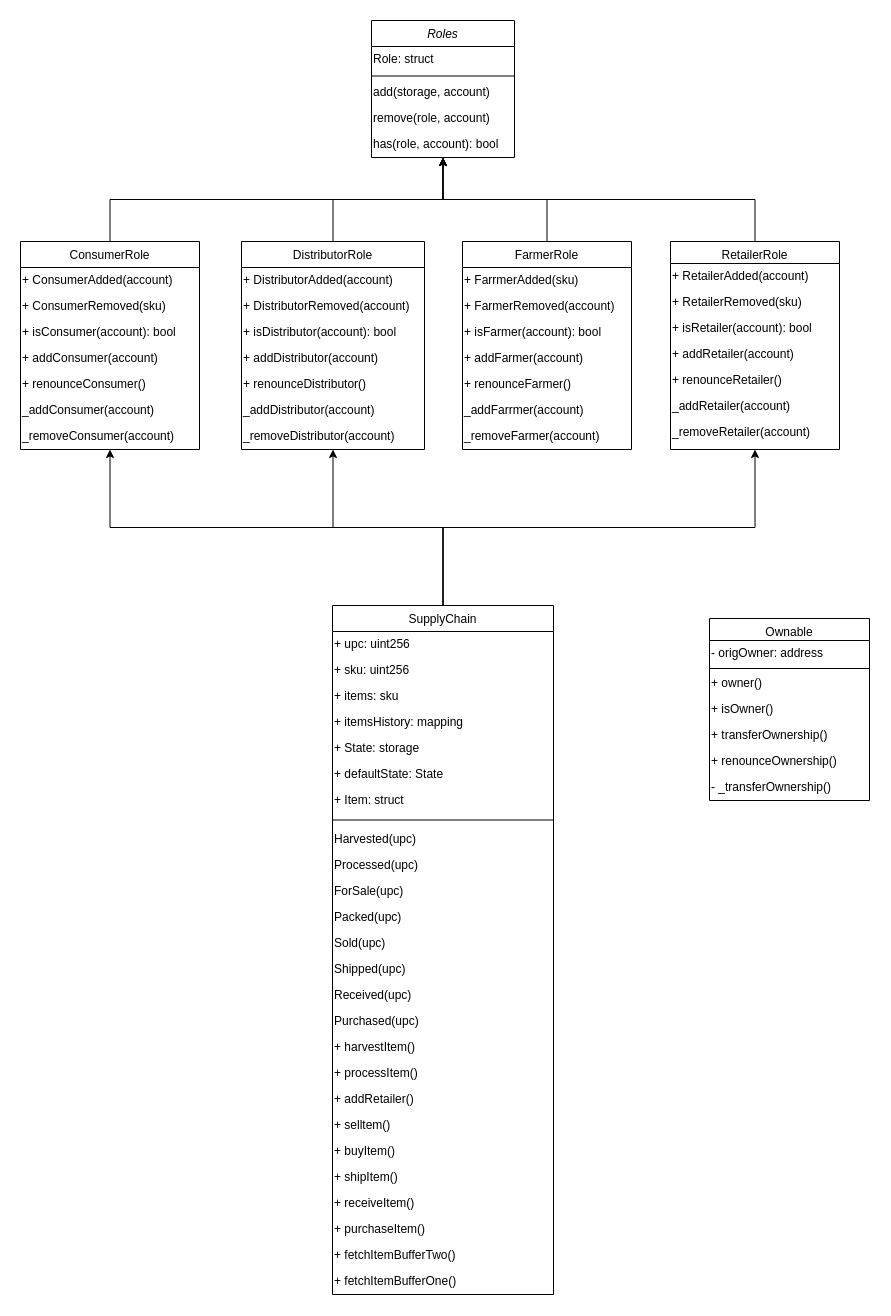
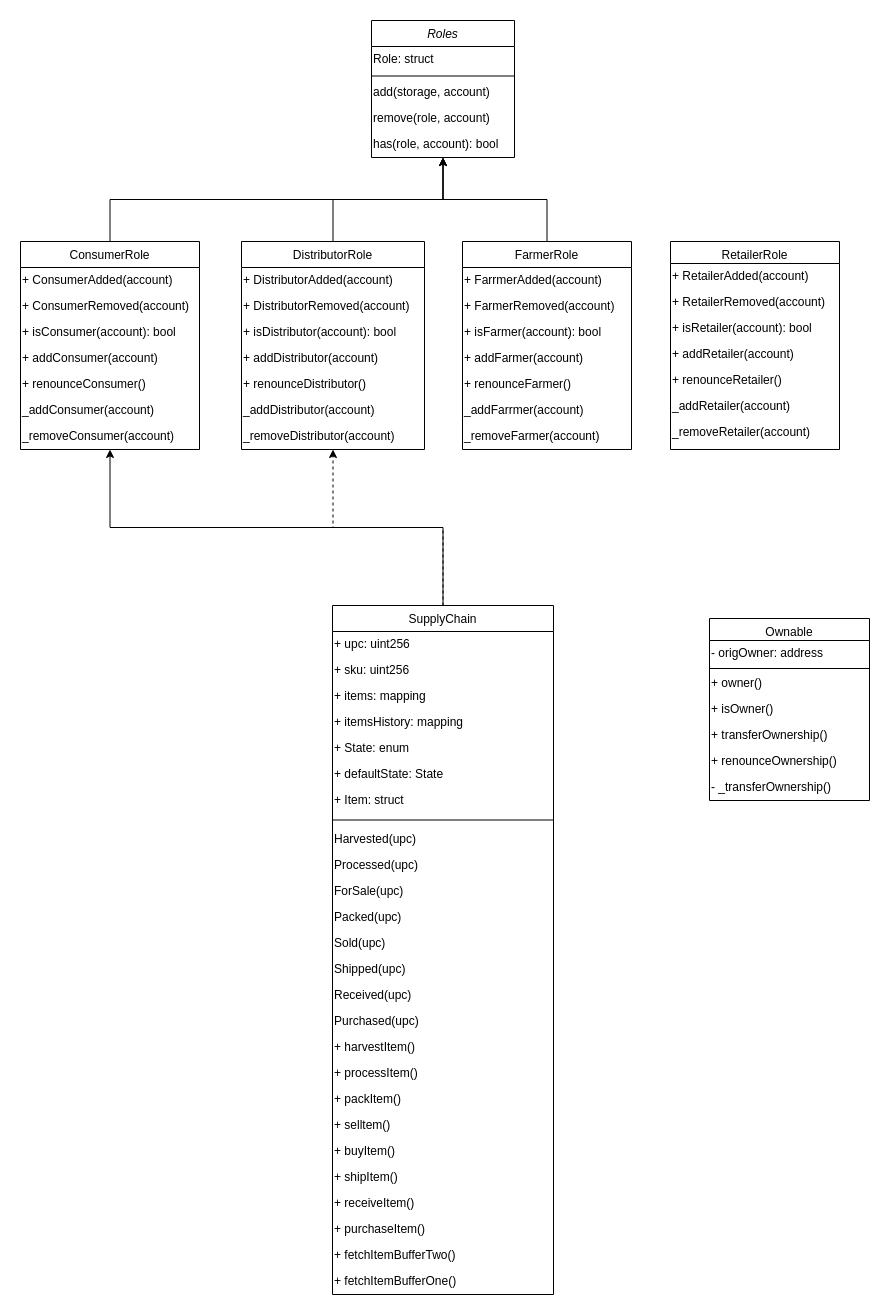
edge "RetailerRole" -> "Roles": removed
node "+ FarrmerAdded(sku)": label "+ FarrmerAdded(sku)" -> "+ FarrmerAdded(account)"
node "+ RetailerRemoved(sku)": label "+ RetailerRemoved(sku)" -> "+ RetailerRemoved(account)"
node "+ ConsumerRemoved(sku)": label "+ ConsumerRemoved(sku)" -> "+ ConsumerRemoved(account)"
edge "SupplyChain" -> "DistributorRole": style solid -> dashed
edge "SupplyChain" -> "RetailerRole": removed
node "+ items: sku": label "+ items: sku" -> "+ items: mapping"
node "+ State: storage": label "+ State: storage" -> "+ State: enum"
node "+ addRetailer()": label "+ addRetailer()" -> "+ packItem()"
